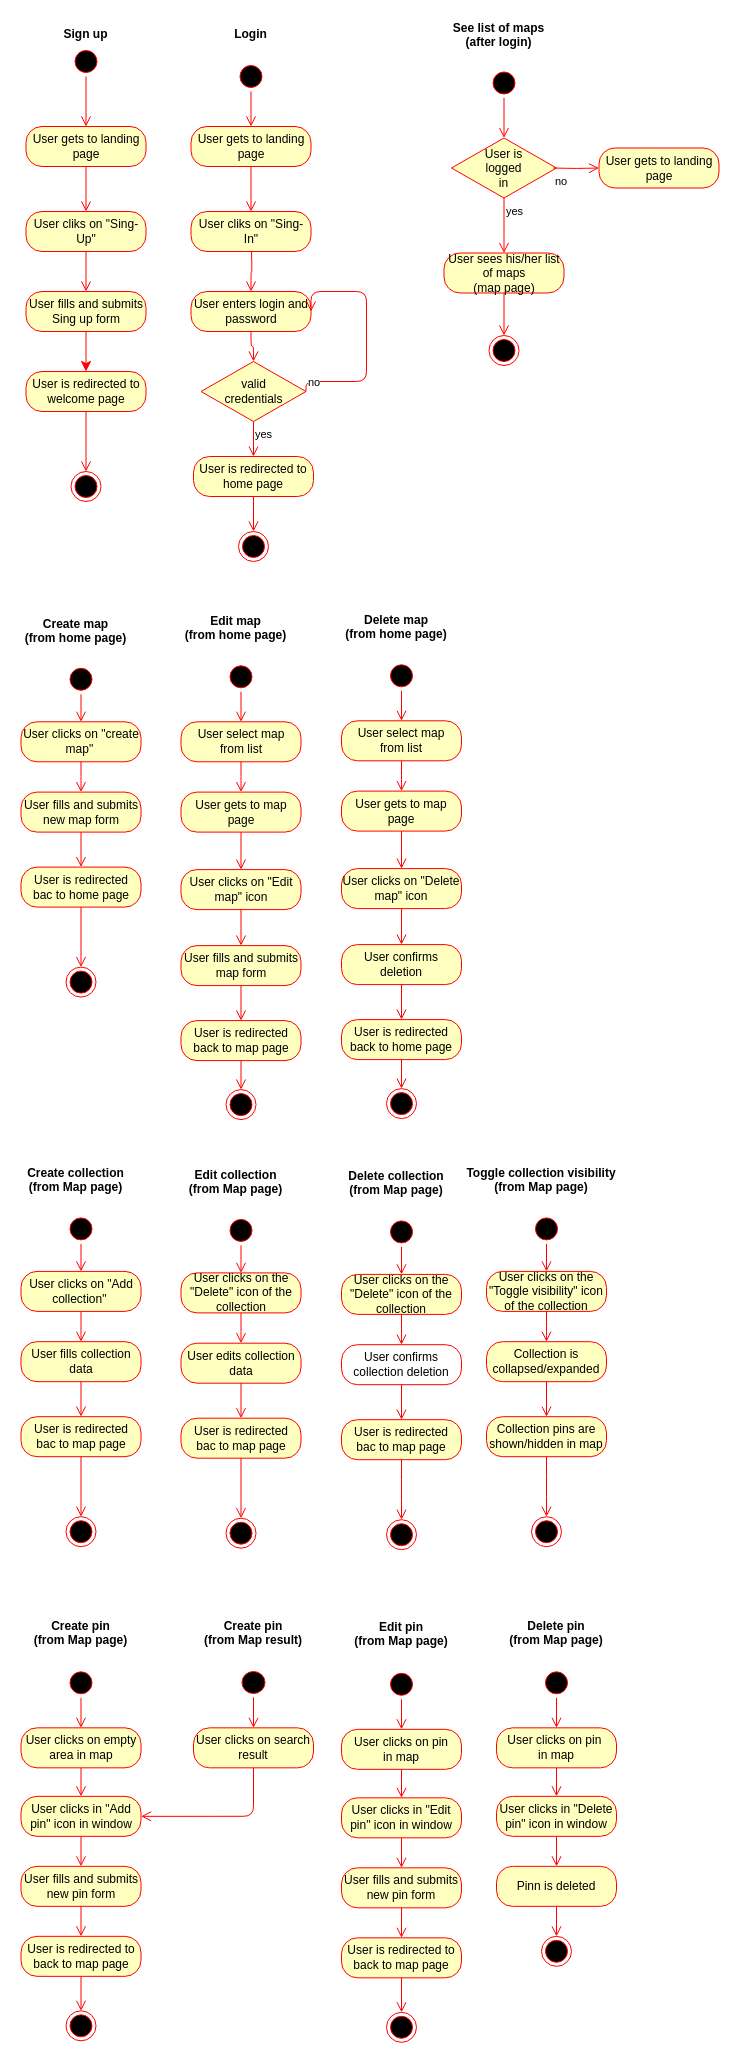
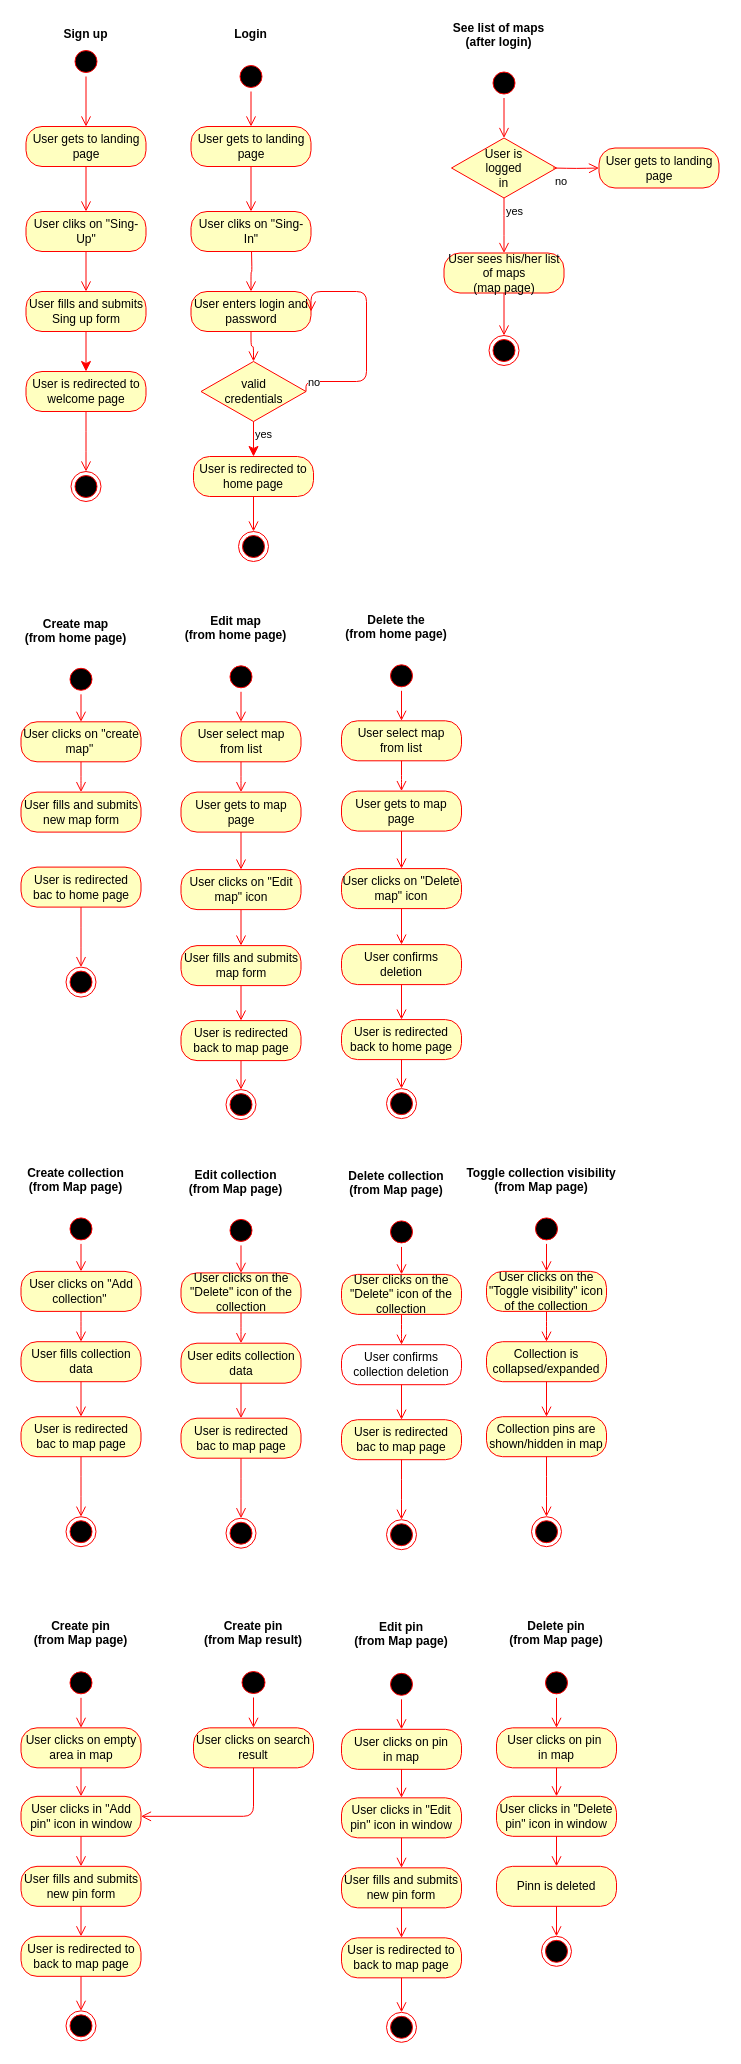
edge "valid credentials" -> "User is redirected to home page": arrowhead open -> classic
node "Delete map (from home page)": label "Delete map (from home page)" -> "Delete the (from home page)"
edge "User fills and submits new map form" -> "User is redirected bac to home page": removed
